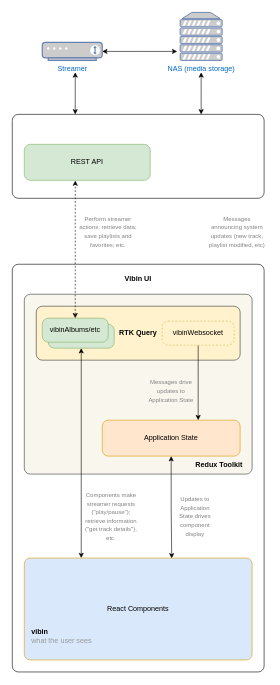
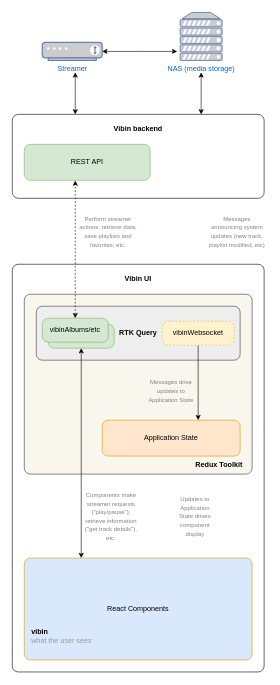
node "Vibin backend": added
node "RTK Query": fillcolor #fff2cc -> #eeeeee
edge "Application State" -- "React Components": removed
